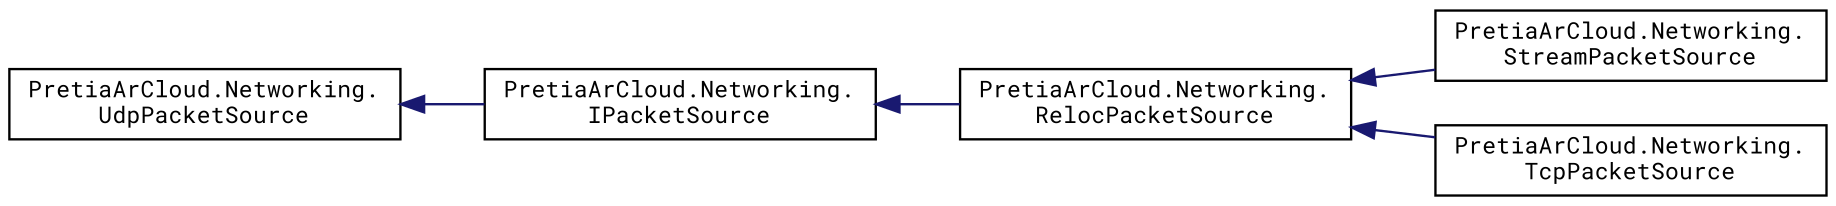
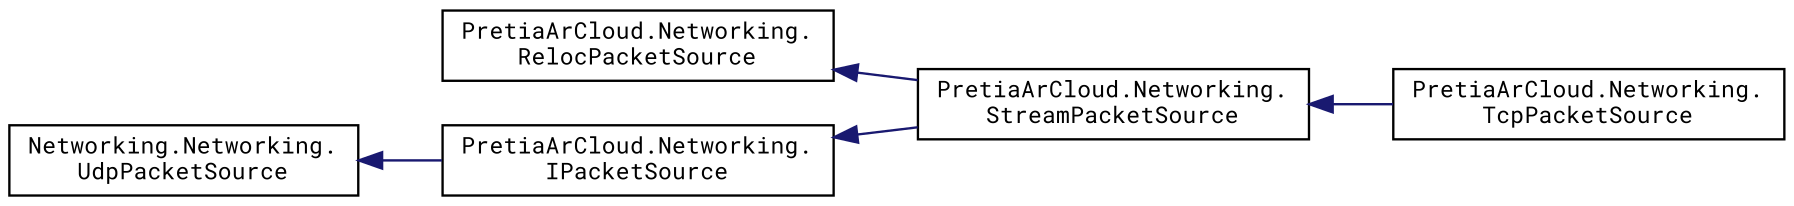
node "PretiaArCloud.Networking. UdpPacketSource": label "PretiaArCloud.Networking. UdpPacketSource" -> "Networking.Networking. UdpPacketSource"
edge "PretiaArCloud.Networking. RelocPacketSource" -> "PretiaArCloud.Networking. IPacketSource": now "PretiaArCloud.Networking. StreamPacketSource" -> "PretiaArCloud.Networking. IPacketSource"
edge "PretiaArCloud.Networking. TcpPacketSource" -> "PretiaArCloud.Networking. RelocPacketSource": now "PretiaArCloud.Networking. TcpPacketSource" -> "PretiaArCloud.Networking. StreamPacketSource"
